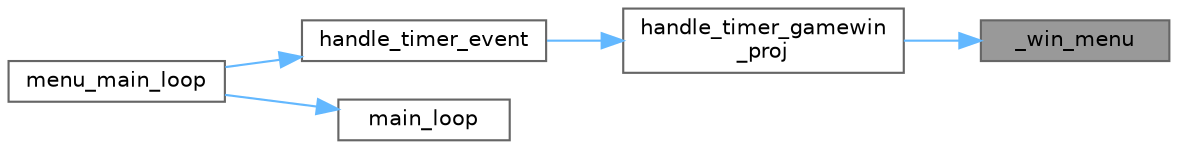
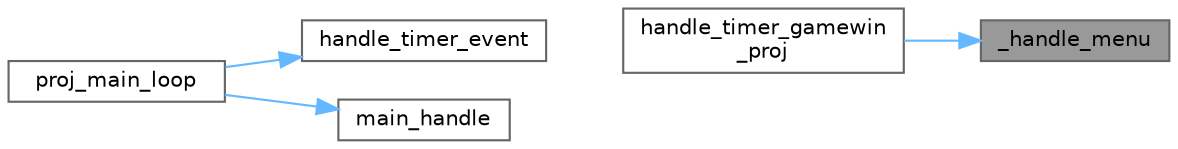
edge "handle_timer_event" -> "handle_timer_gamewin _proj": removed
node "_win_menu": label "_win_menu" -> "_handle_menu"
node "menu_main_loop": label "menu_main_loop" -> "proj_main_loop"
node "main_loop": label "main_loop" -> "main_handle"
